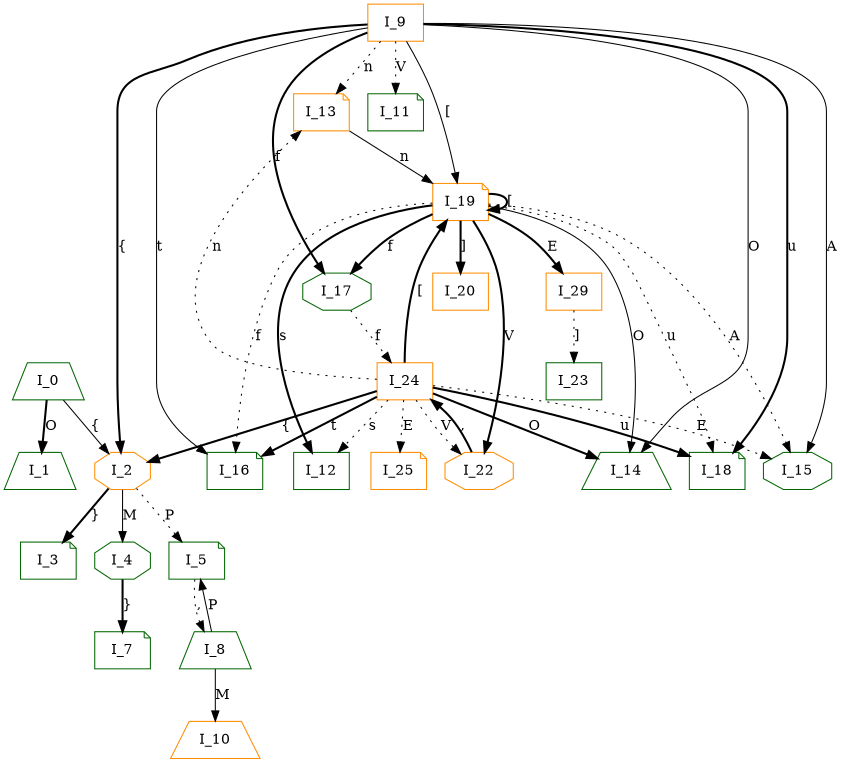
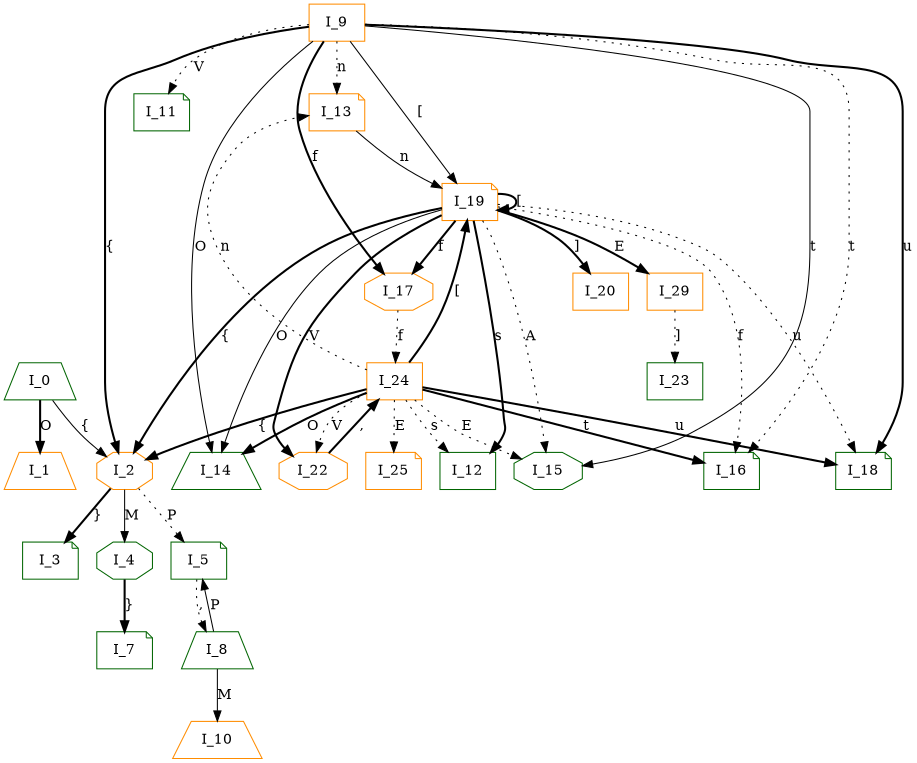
edge "I_9" -> "I_16": style solid -> dotted
edge "I_9" -> "I_15": label "A" -> "t"
edge "I_19" -> "I_2": added, label "{"
node "I_17": color darkgreen -> darkorange
node "I_1": color darkgreen -> darkorange
